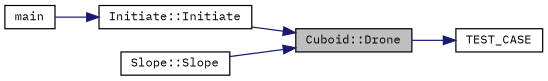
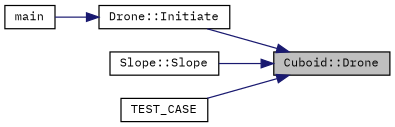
node "Initiate::Initiate": label "Initiate::Initiate" -> "Drone::Initiate"
edge "Cuboid::Drone" -> "TEST_CASE": reversed
